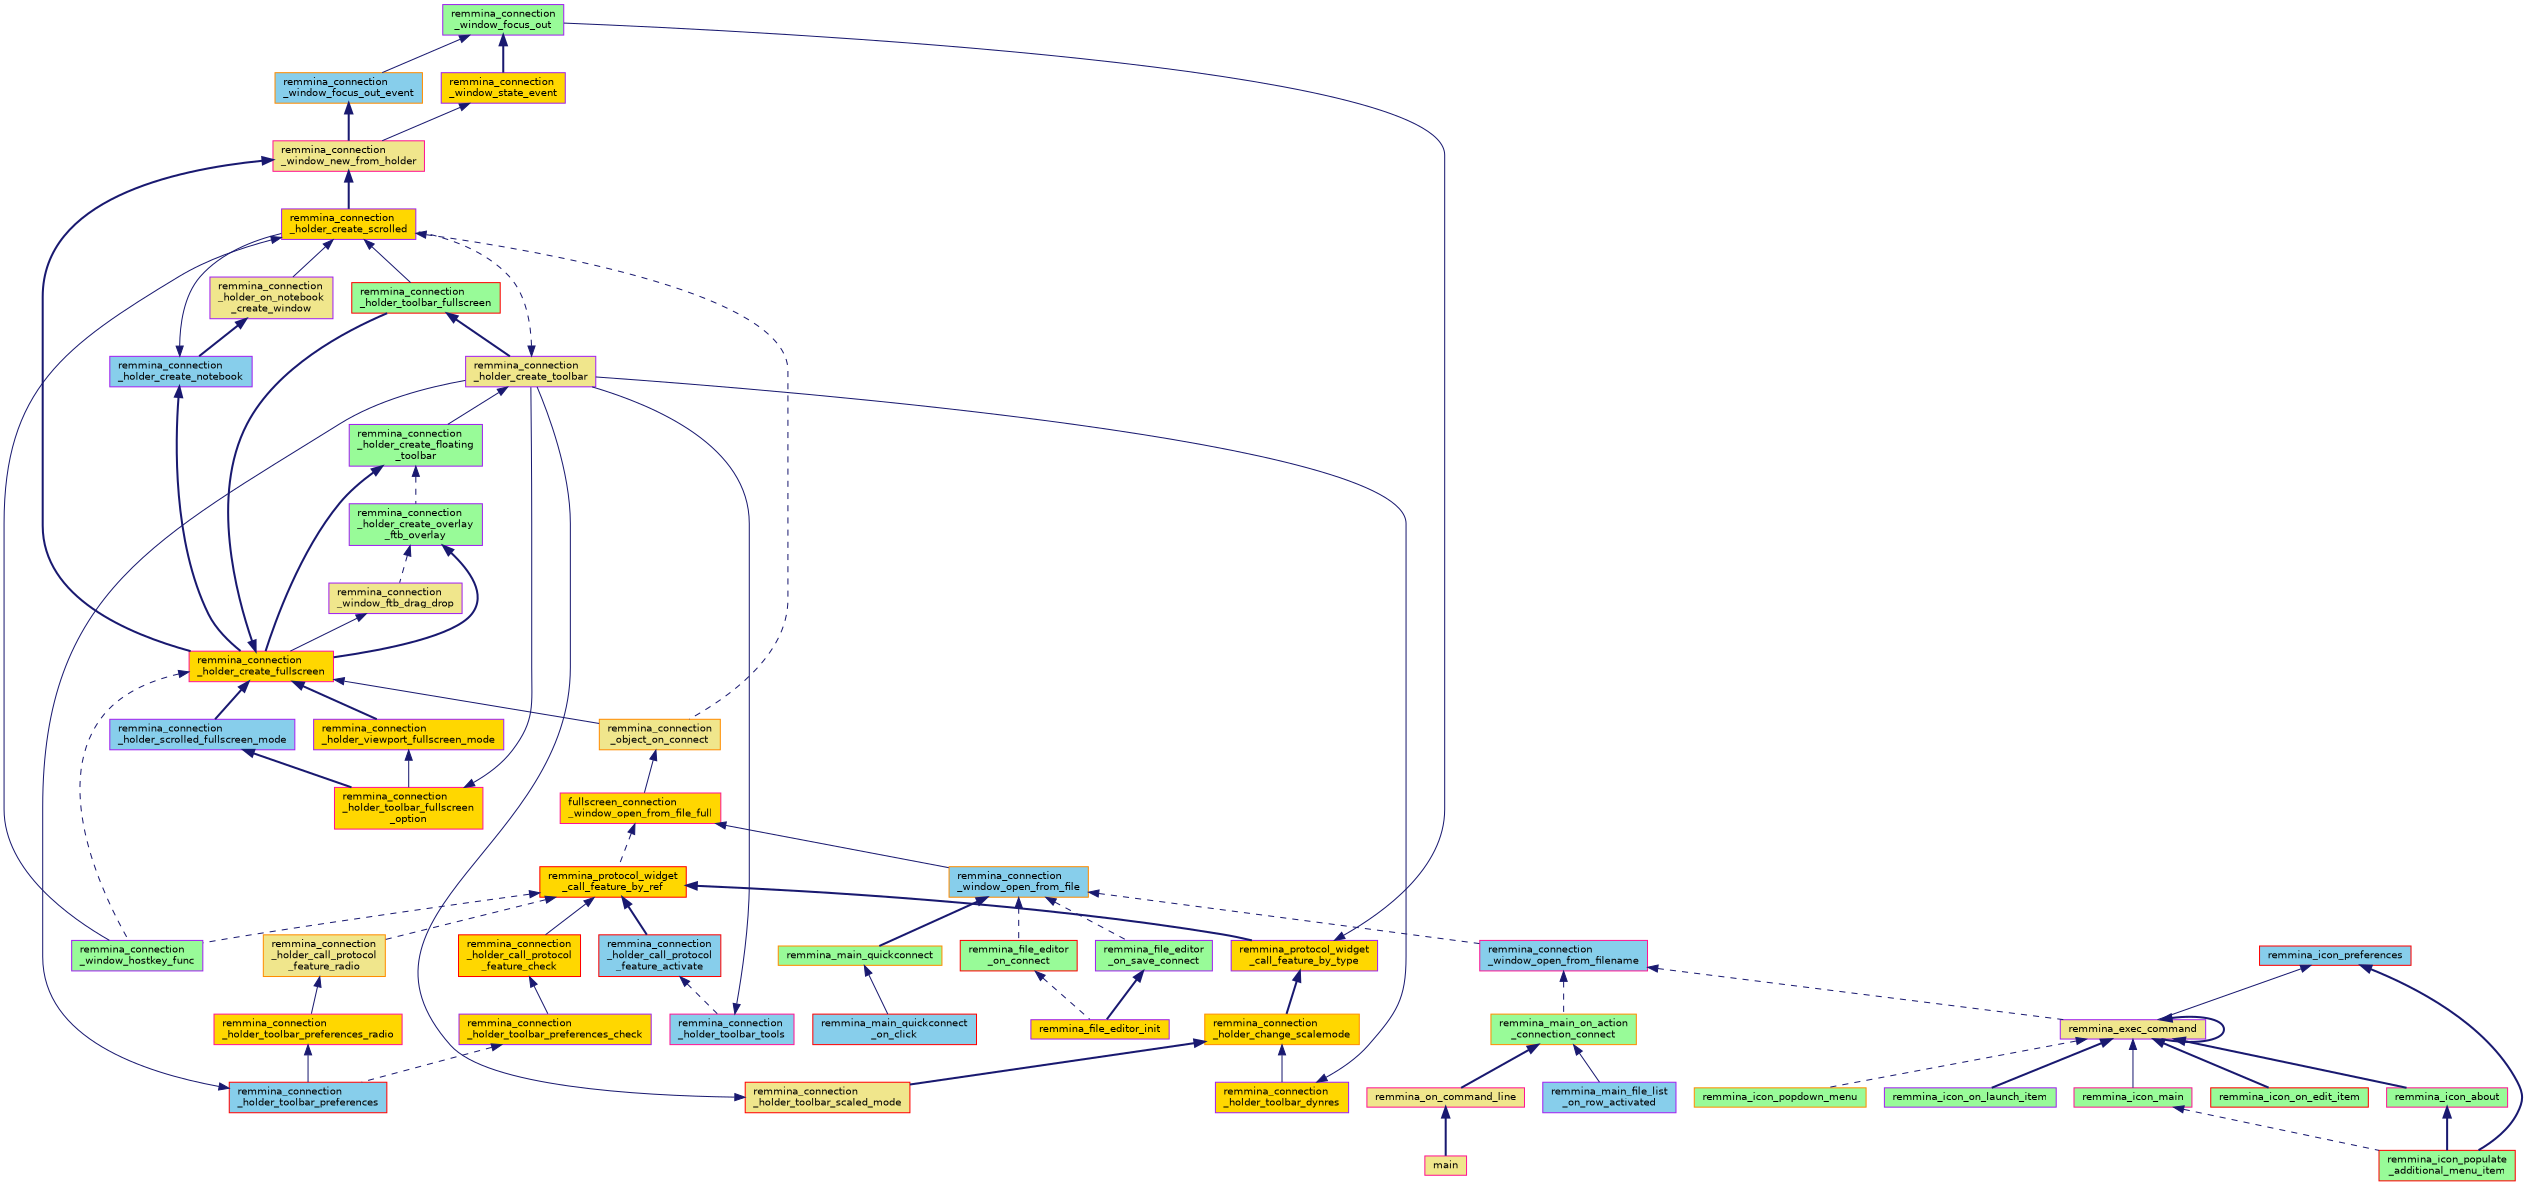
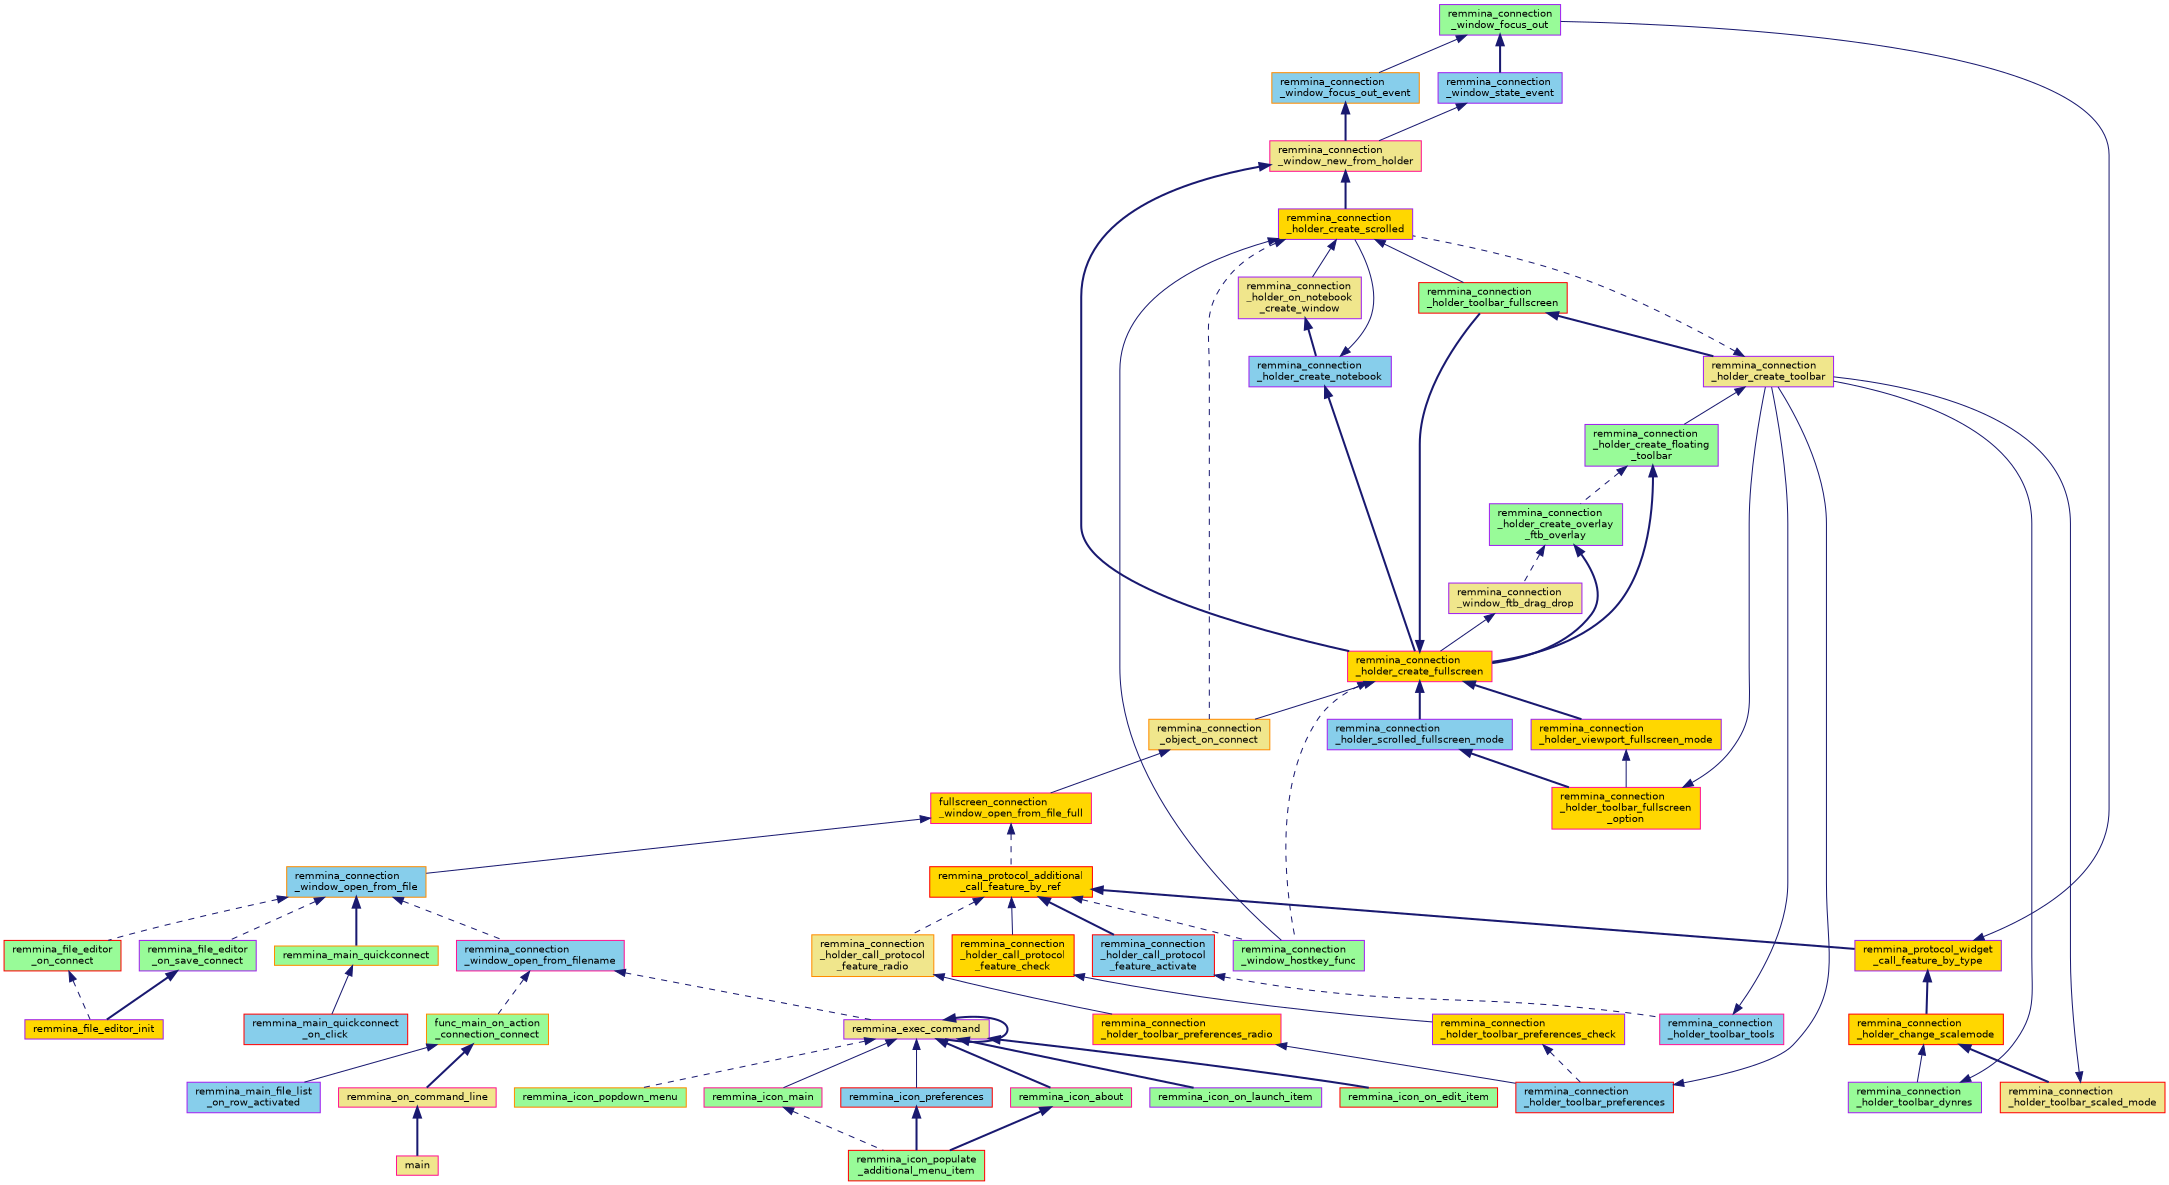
node "remmina_connection _window_state_event": fillcolor gold -> skyblue
node "remmina_protocol_widget _call_feature_by_ref": label "remmina_protocol_widget _call_feature_by_ref" -> "remmina_protocol_additional _call_feature_by_ref"
edge "remmina_exec_command" -> "remmina_icon_preferences": reversed
node "remmina_connection _holder_change_scalemode": color darkorange -> red
node "remmina_main_on_action _connection_connect": label "remmina_main_on_action _connection_connect" -> "func_main_on_action _connection_connect"
node "remmina_connection _holder_toolbar_dynres": fillcolor gold -> palegreen
